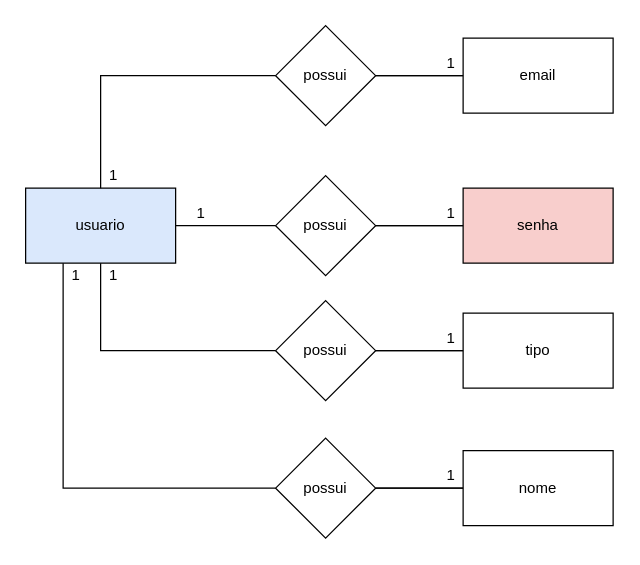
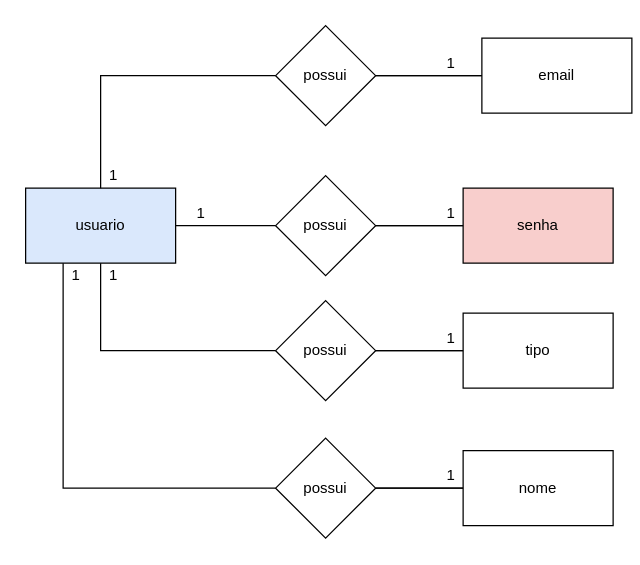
node "email": moved (538, 76) -> (557, 76)
